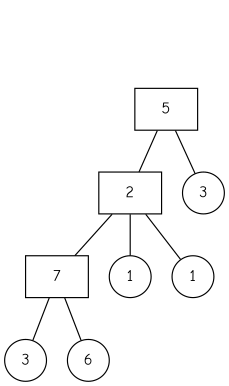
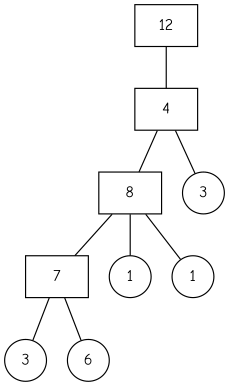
node "12": added
node "5": label "5" -> "4"
node "2": label "2" -> "8"
